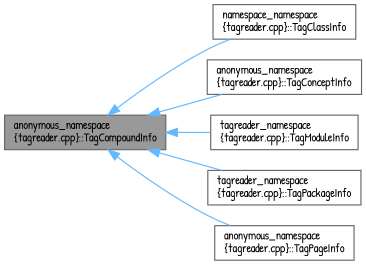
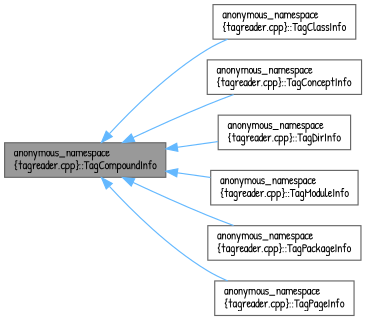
node "namespace_namespace {tagreader.cpp}::TagClassInfo": label "namespace_namespace {tagreader.cpp}::TagClassInfo" -> "anonymous_namespace {tagreader.cpp}::TagClassInfo"
node "anonymous_namespace {tagreader.cpp}::TagDirInfo": added
node "tagreader_namespace {tagreader.cpp}::TagModuleInfo": label "tagreader_namespace {tagreader.cpp}::TagModuleInfo" -> "anonymous_namespace {tagreader.cpp}::TagModuleInfo"
node "tagreader_namespace {tagreader.cpp}::TagPackageInfo": label "tagreader_namespace {tagreader.cpp}::TagPackageInfo" -> "anonymous_namespace {tagreader.cpp}::TagPackageInfo"
